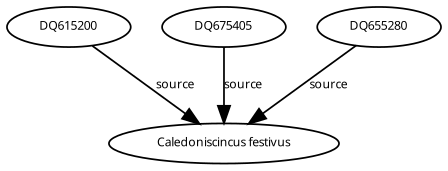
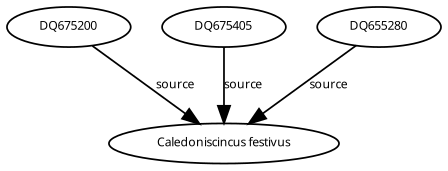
node "DQ615200": label "DQ615200" -> "DQ675200"
